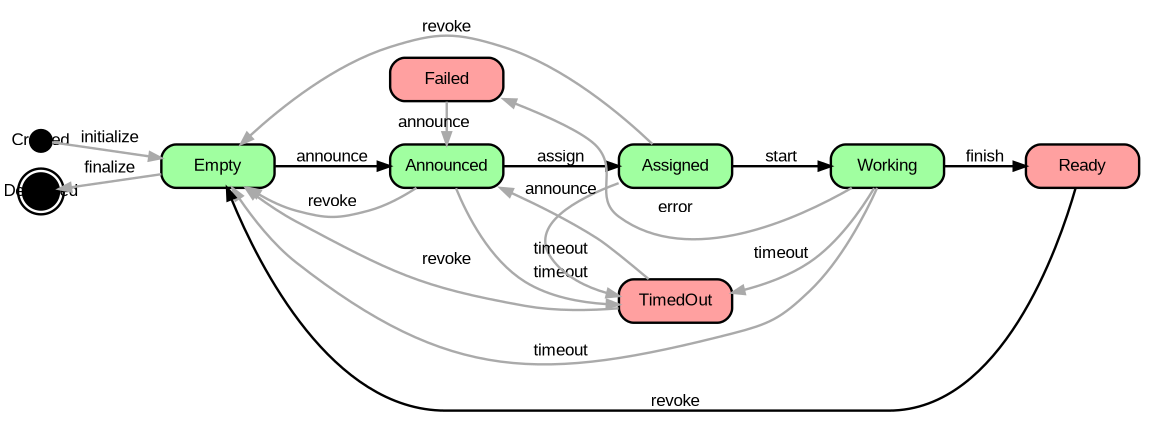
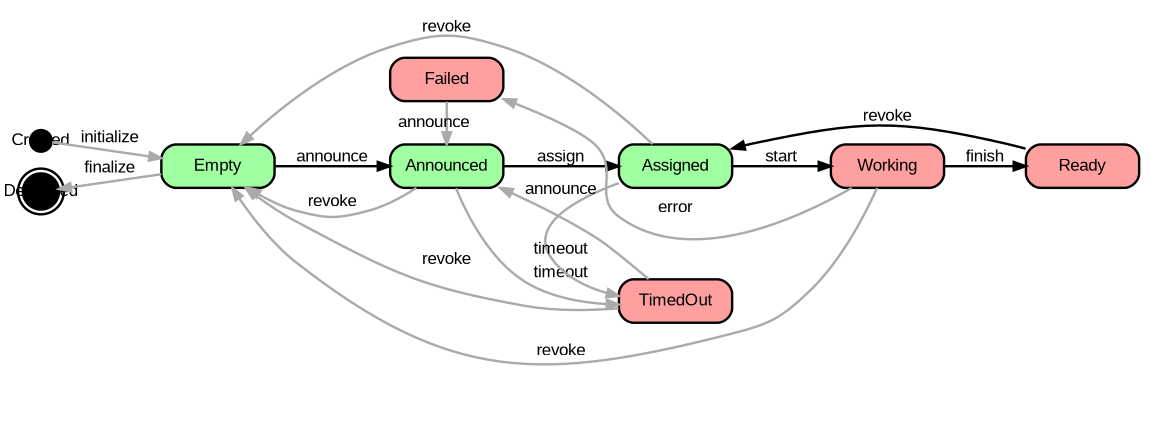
node "Working": fillcolor #a0ffa0 -> #ffa0a0
edge "Working" -> "TimedOut": removed, label "timeout"
edge "Working" -> "Empty": label "timeout" -> "revoke"
edge "Ready" -> "Empty": now "Ready" -> "Assigned"
